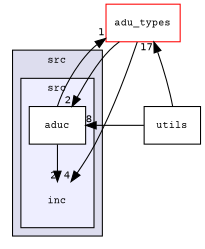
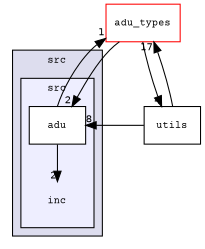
edge "adu_types" -> "inc": now "adu_types" -> "utils"
node "aduc": label "aduc" -> "adu"
